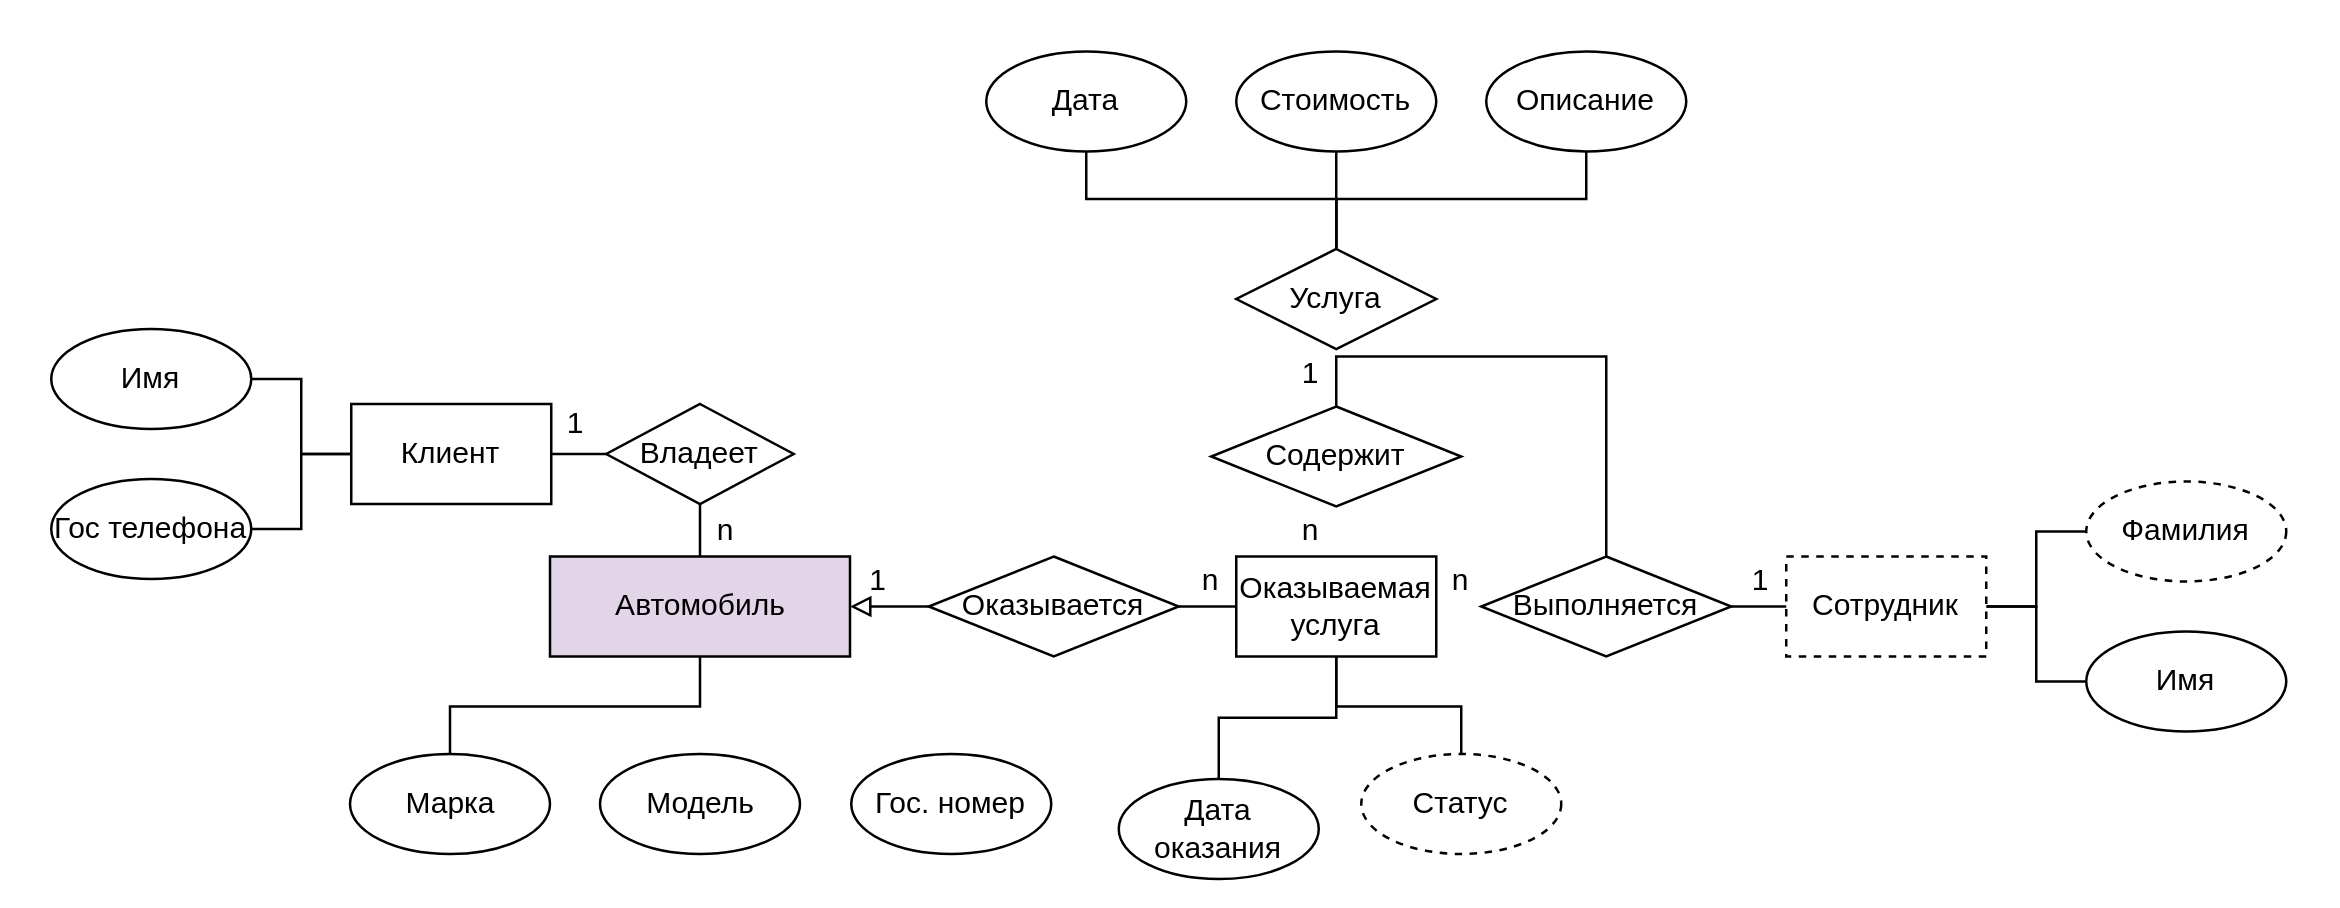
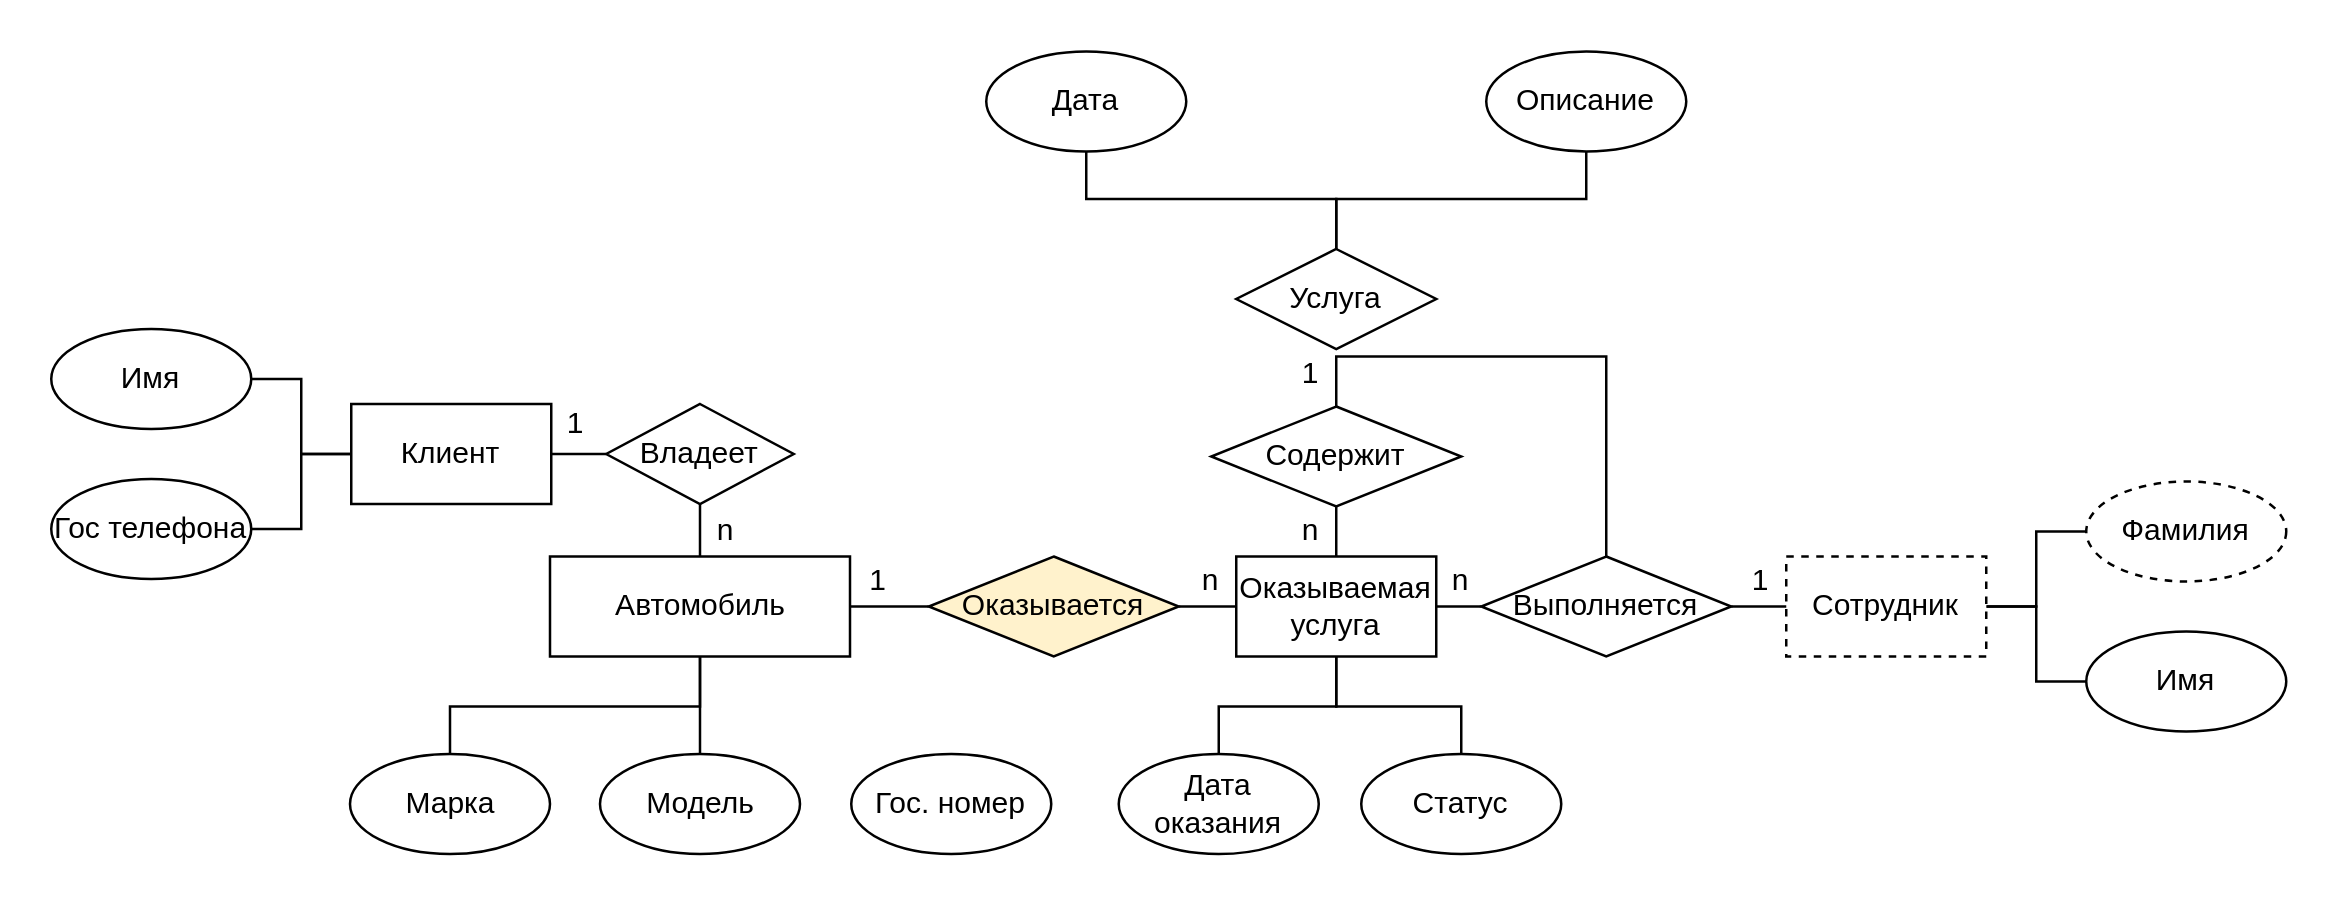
node "Стоимость": removed
edge "Стоимость" -- "Услуга": removed
edge "Содержит" -- "Оказываемая услуга": added
node "Автомобиль": fillcolor #e1d5e7 -> #ffffff
edge "Оказывается" -> "Автомобиль": arrowhead block -> none
node "Оказывается": fillcolor #ffffff -> #fff2cc
edge "Оказываемая услуга" -- "Выполняется": added
edge "Автомобиль" -- "Модель": added
node "Статус": style dashed -> solid
node "Дата оказания": moved (1219, 829) -> (1219, 804)
